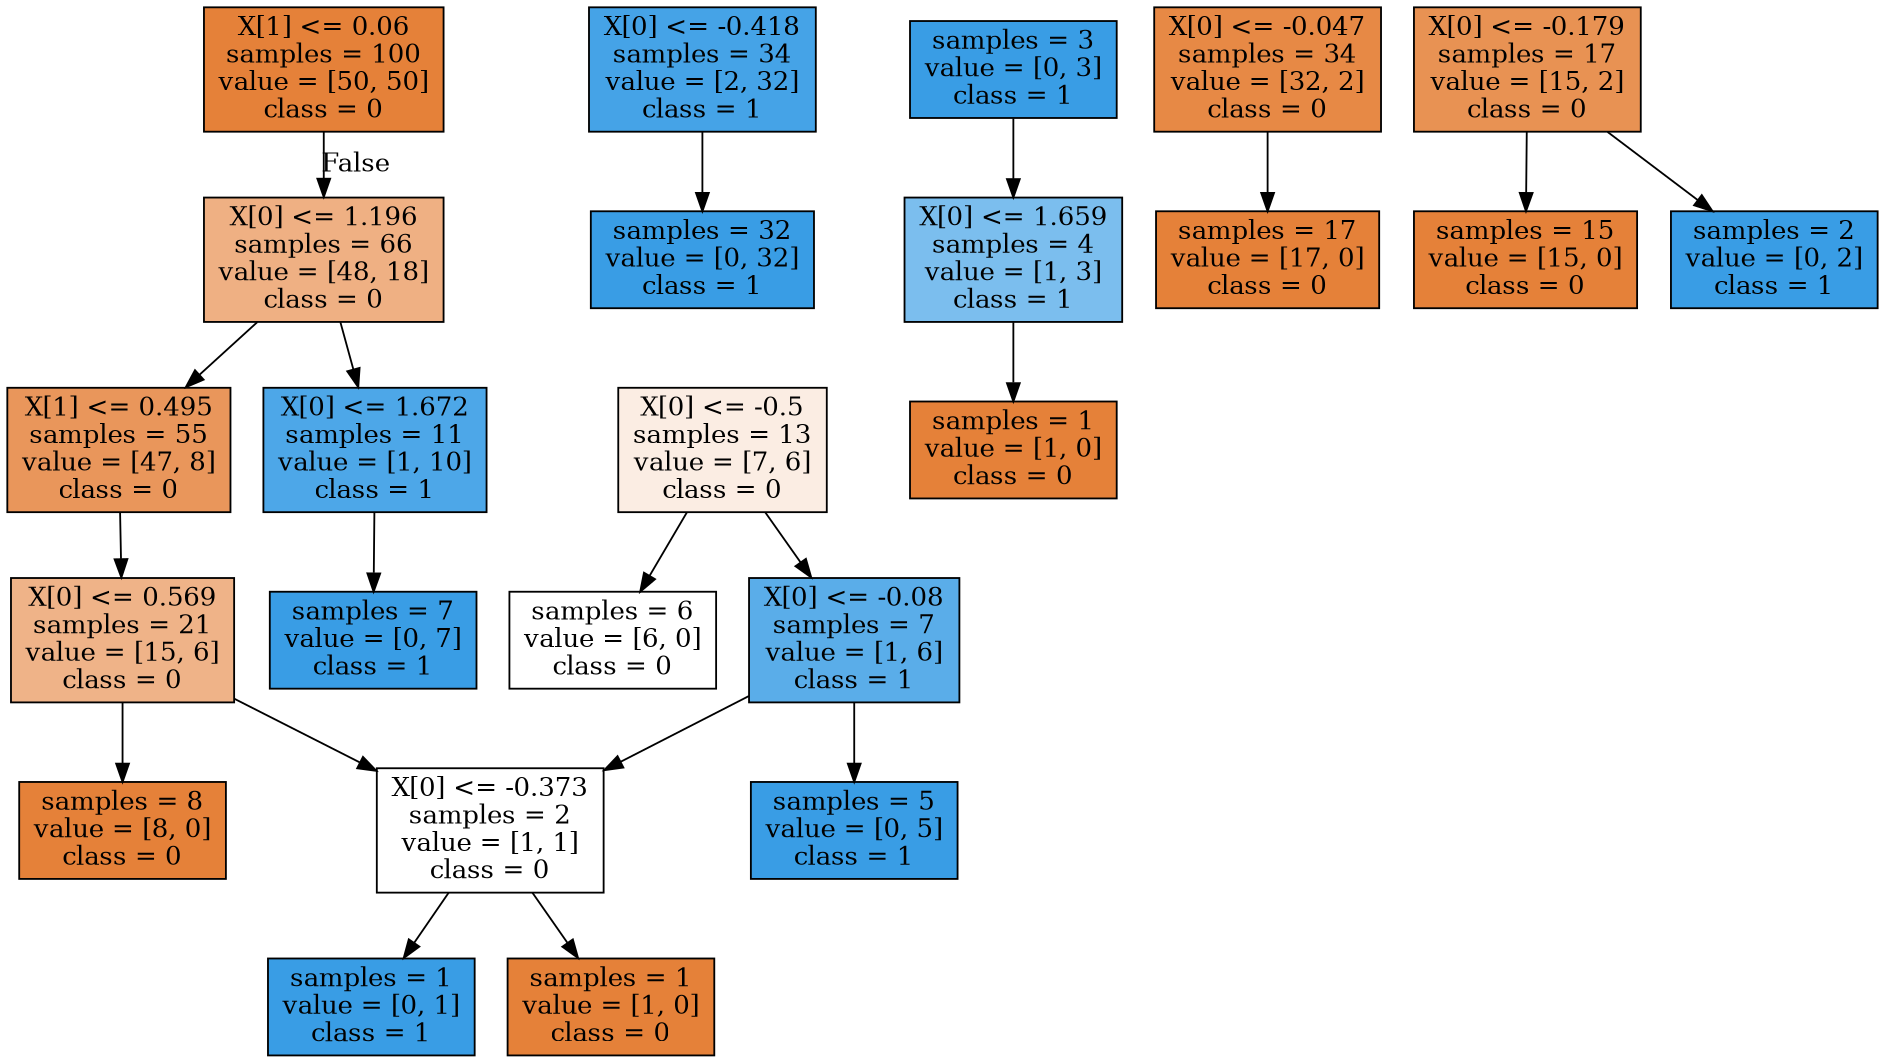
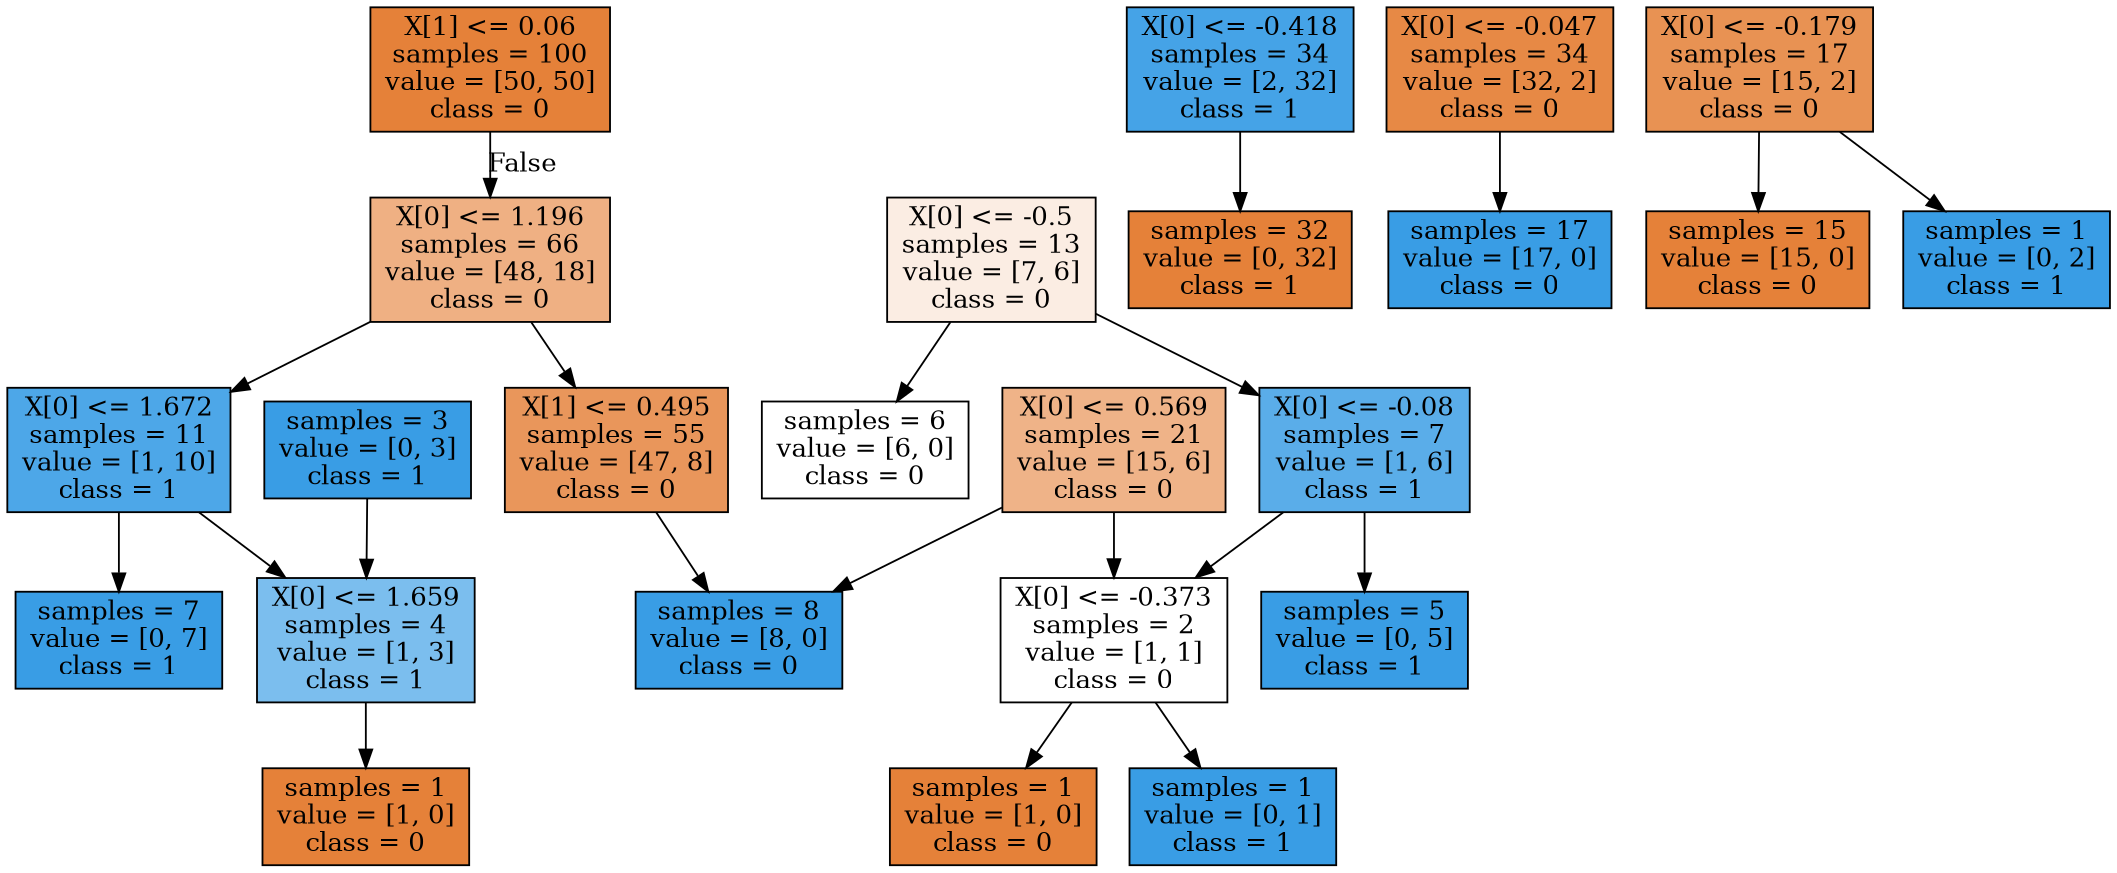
node "samples = 32 value = [0, 32] class = 1": fillcolor #399de5 -> #e58139
node "samples = 17 value = [17, 0] class = 0": fillcolor #e58139 -> #399de5
node "samples = 2 value = [0, 2] class = 1": label "samples = 2 value = [0, 2] class = 1" -> "samples = 1 value = [0, 2] class = 1"
edge "X[1] <= 0.495 samples = 55 value = [47, 8] class = 0" -> "X[0] <= 0.569 samples = 21 value = [15, 6] class = 0": now "X[1] <= 0.495 samples = 55 value = [47, 8] class = 0" -> "samples = 8 value = [8, 0] class = 0"
edge "X[0] <= 1.672 samples = 11 value = [1, 10] class = 1" -> "X[0] <= 1.659 samples = 4 value = [1, 3] class = 1": added
node "samples = 8 value = [8, 0] class = 0": fillcolor #e58139 -> #399de5
